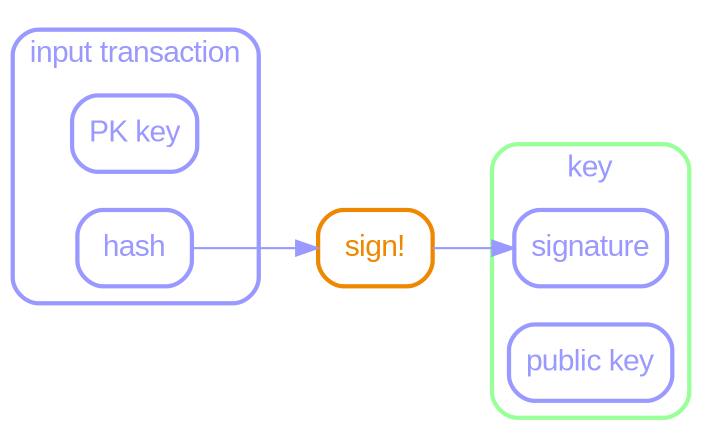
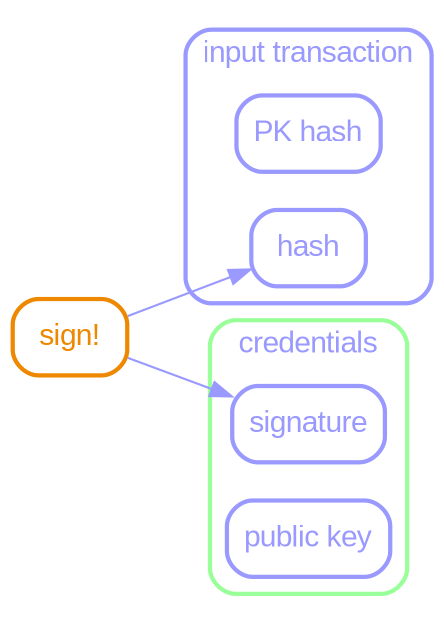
node "PK key": label "PK key" -> "PK hash"
cluster "key": label "key" -> "credentials"
edge "hash" -> "sign!": reversed
